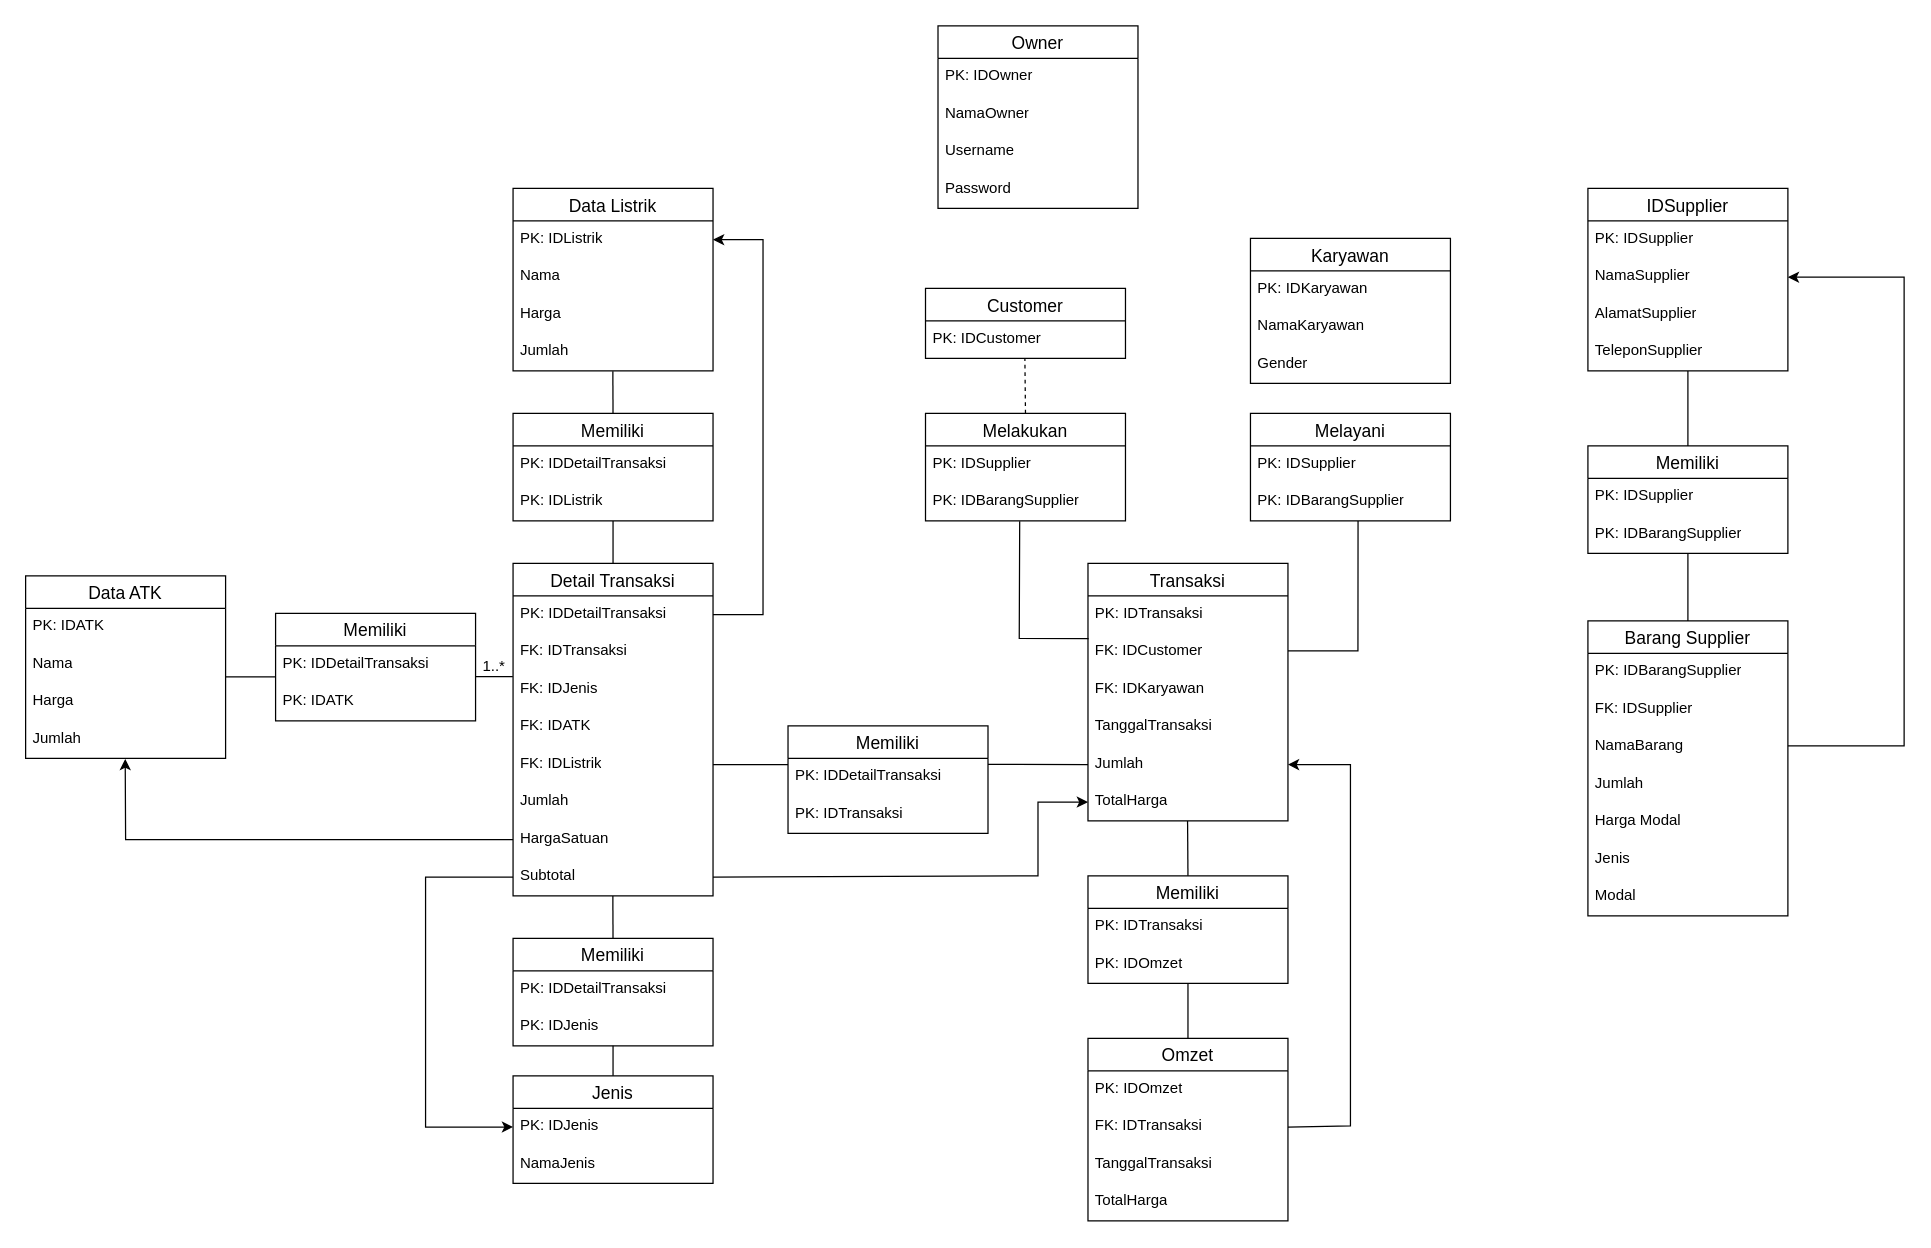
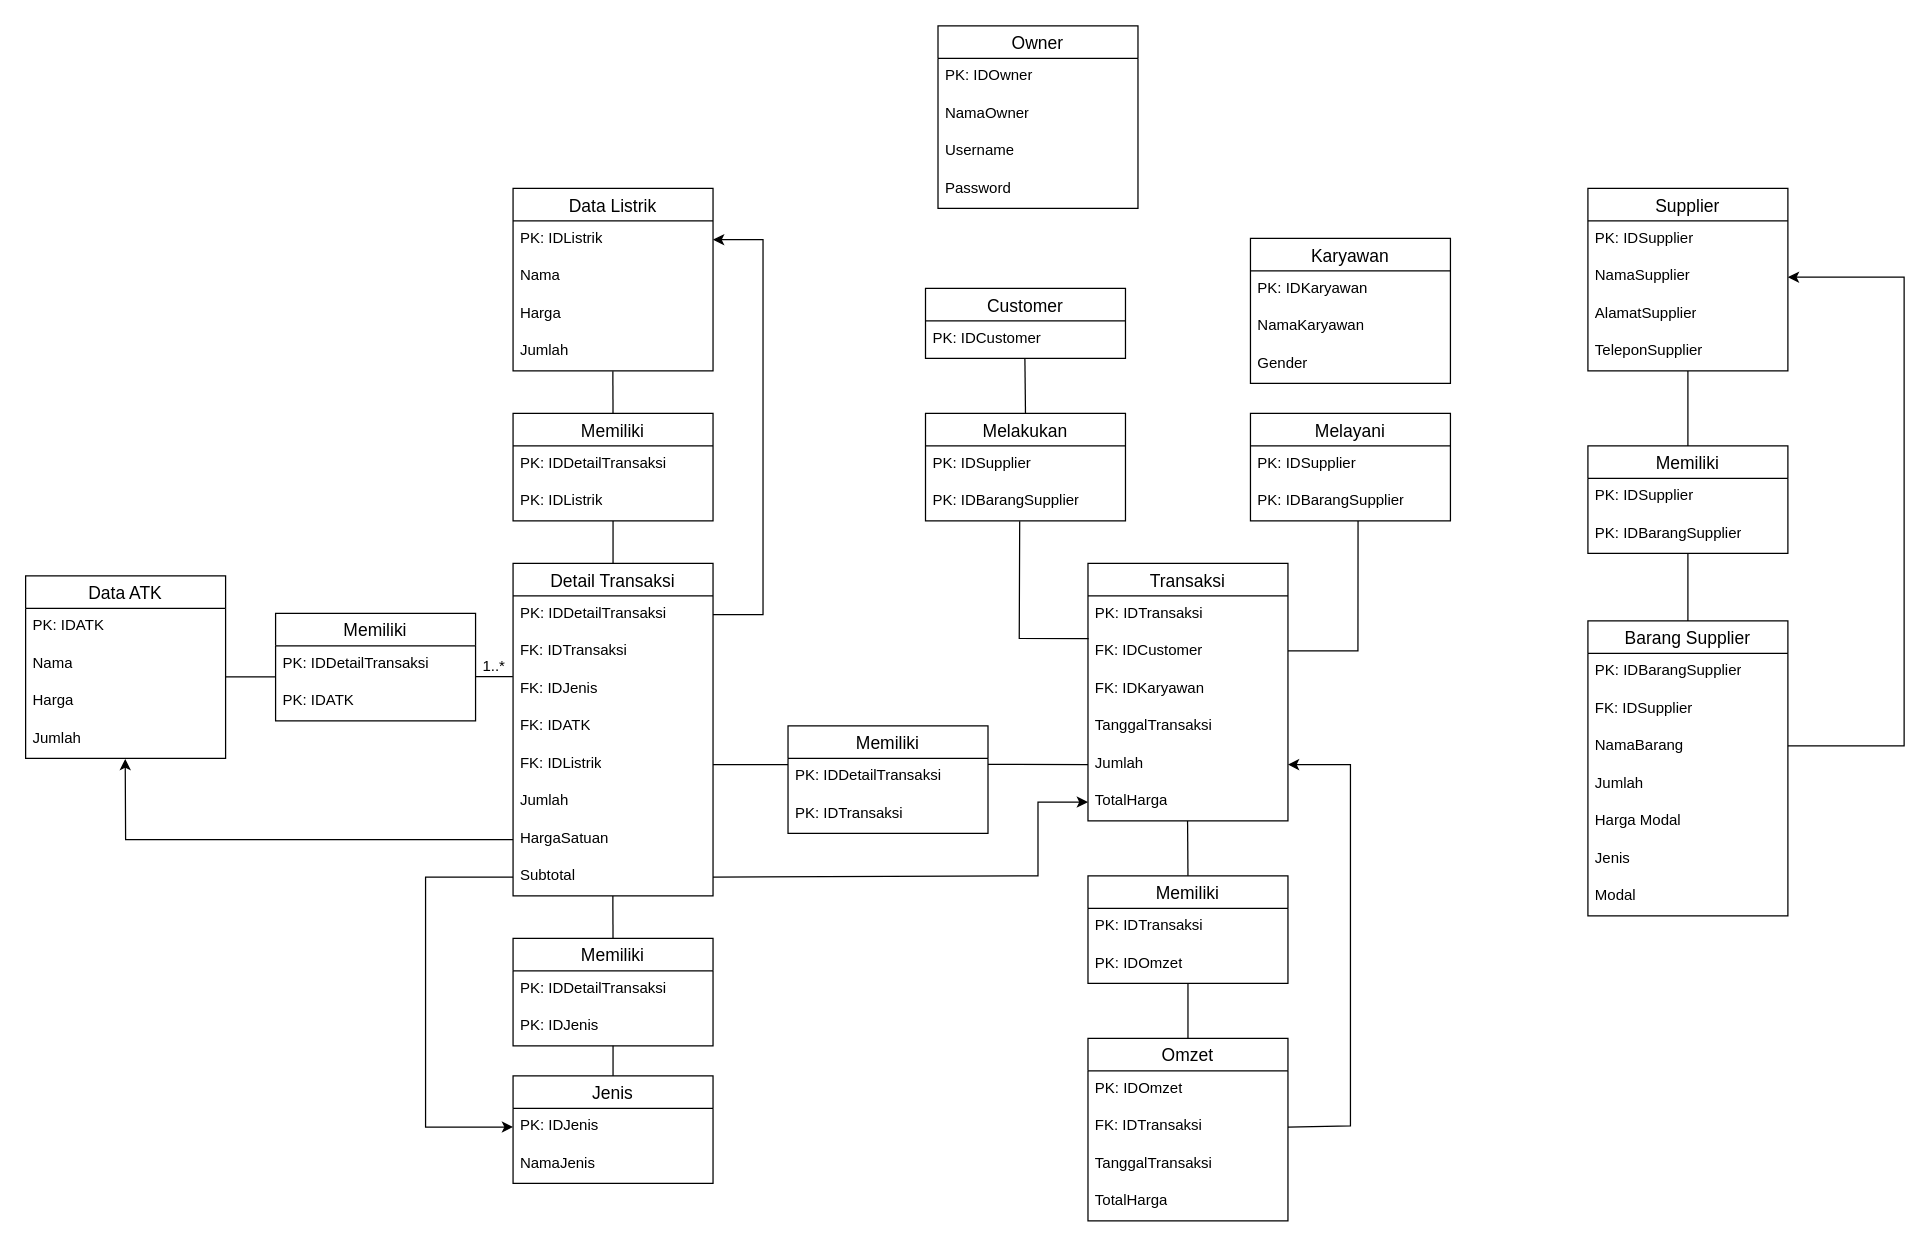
node "IDSupplier": label "IDSupplier" -> "Supplier"
edge "PK: IDCustomer" -- "Melakukan": style dashed -> solid
